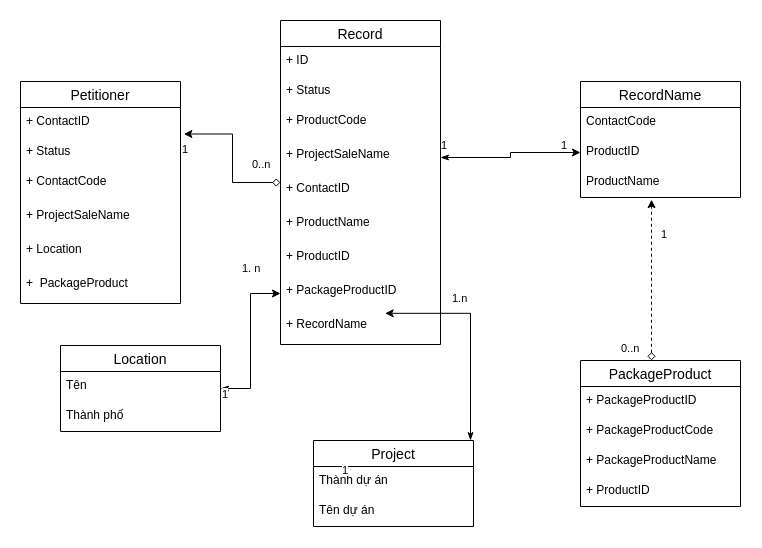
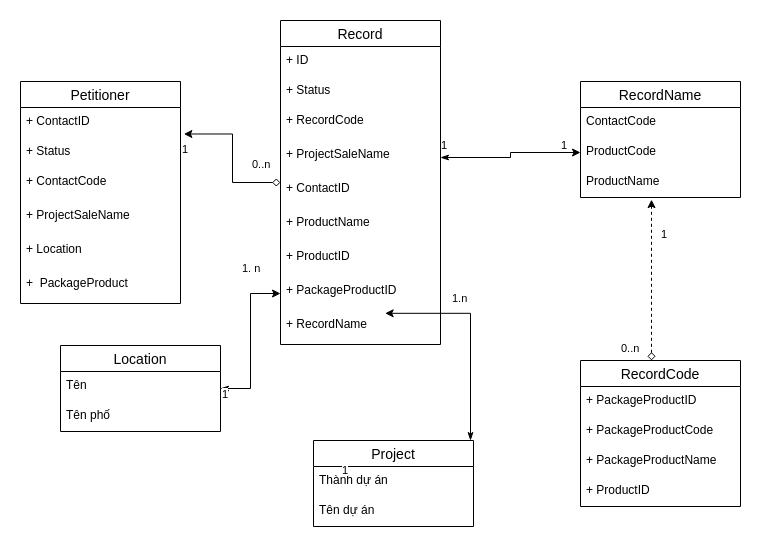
node "+ ProductCode": label "+ ProductCode" -> "+ RecordCode"
node "ProductID": label "ProductID" -> "ProductCode"
node "PackageProduct": label "PackageProduct" -> "RecordCode"
node "Thành phố": label "Thành phố" -> "Tên phố"
